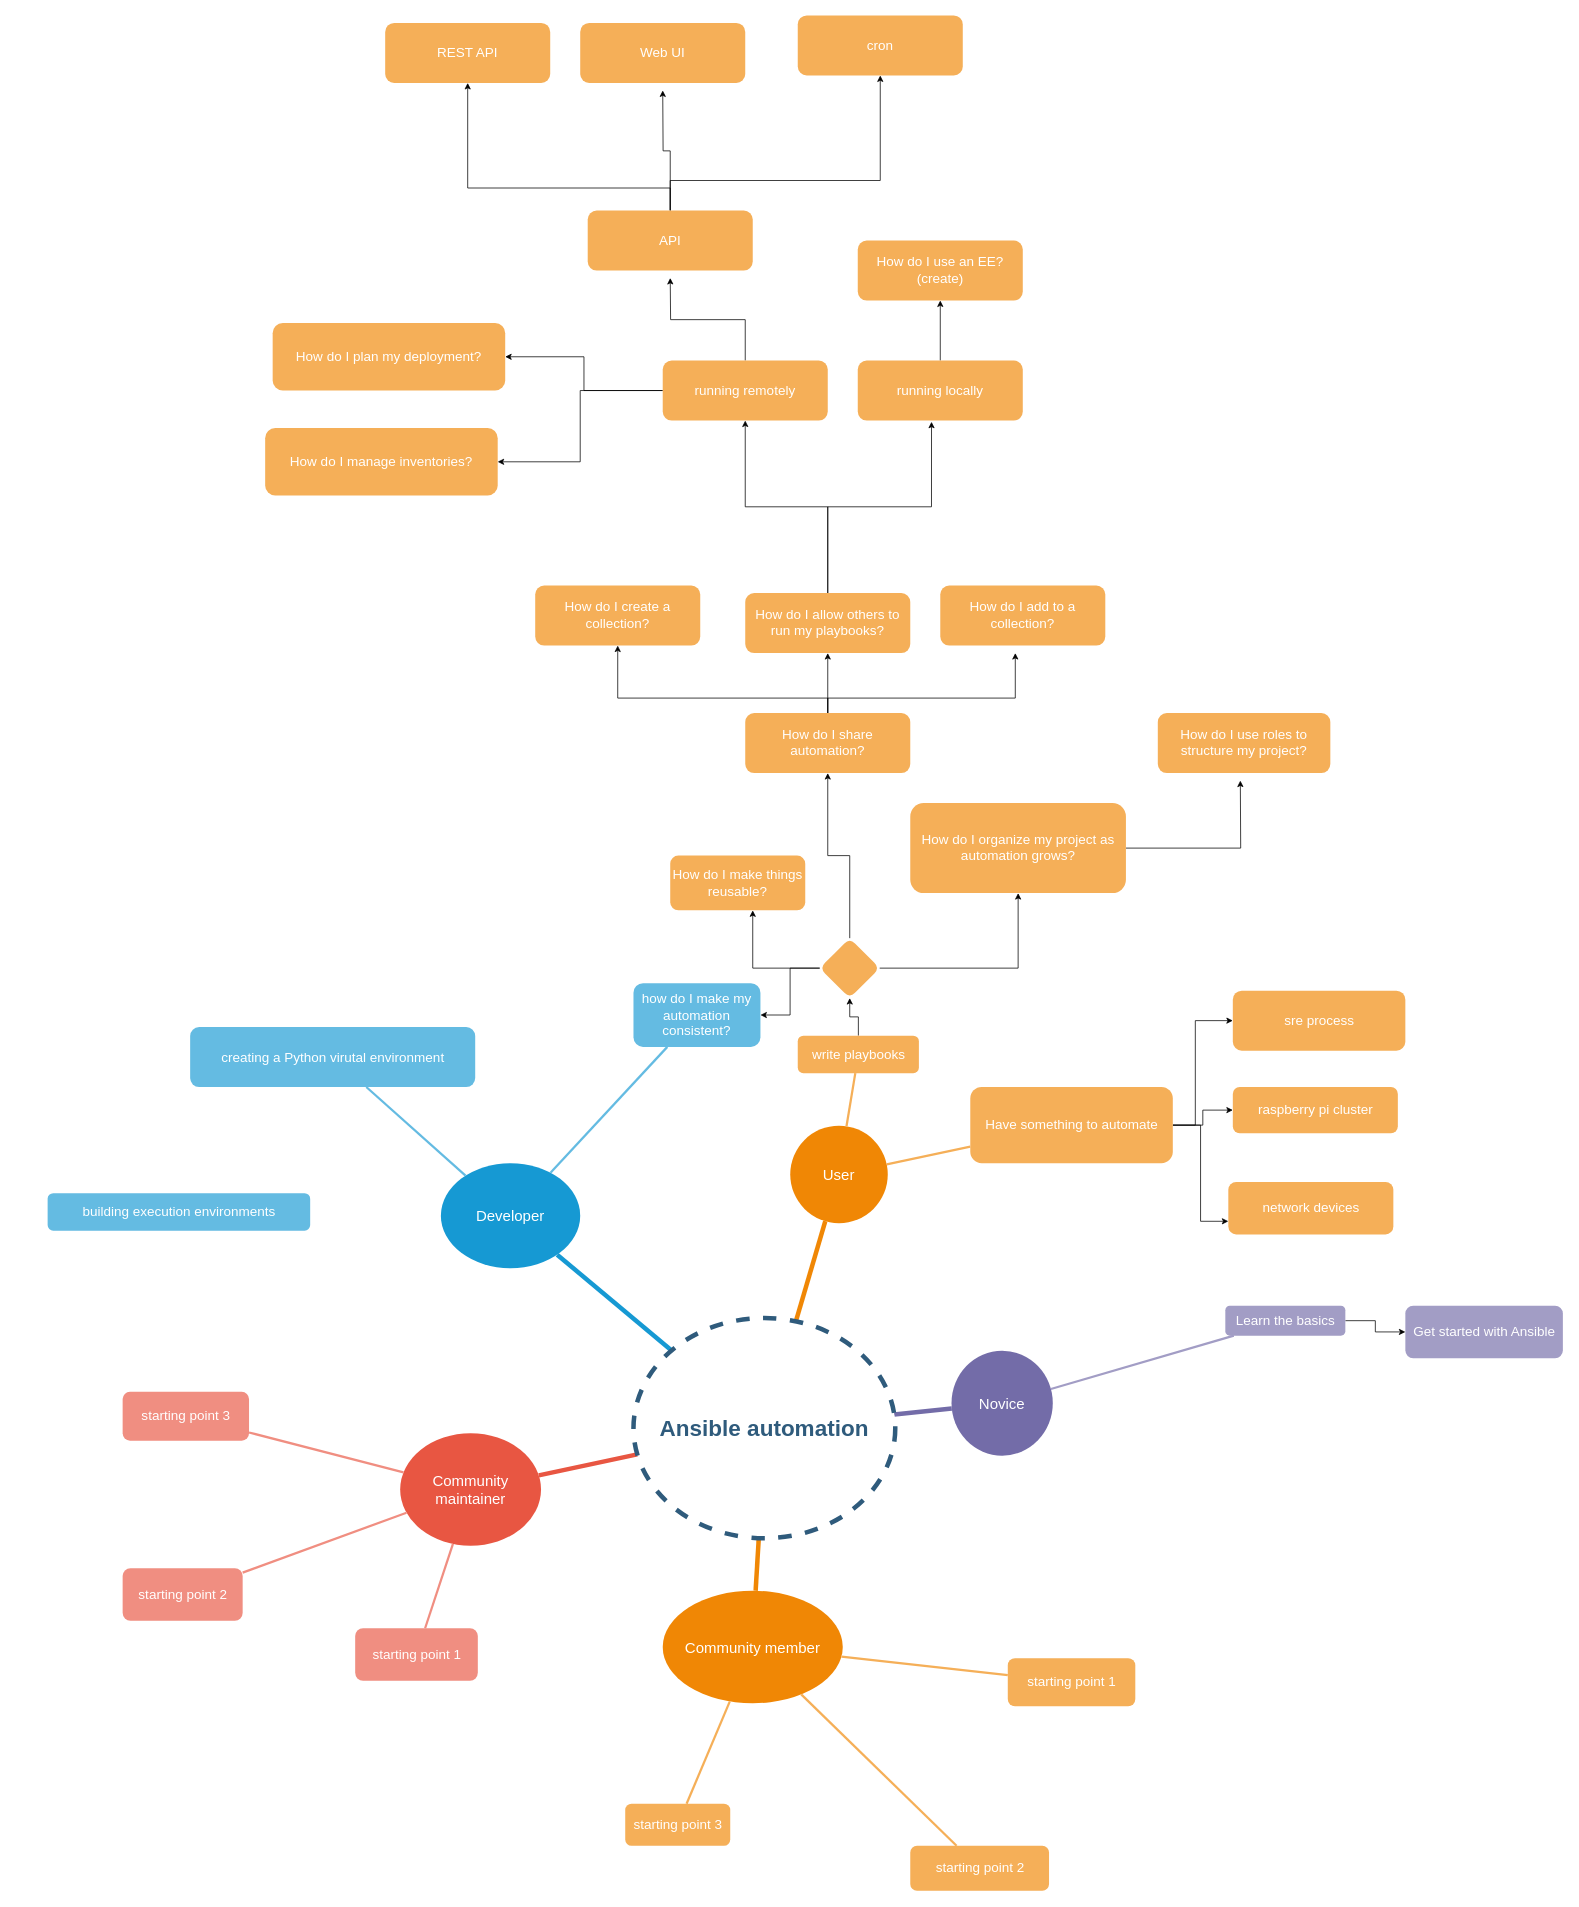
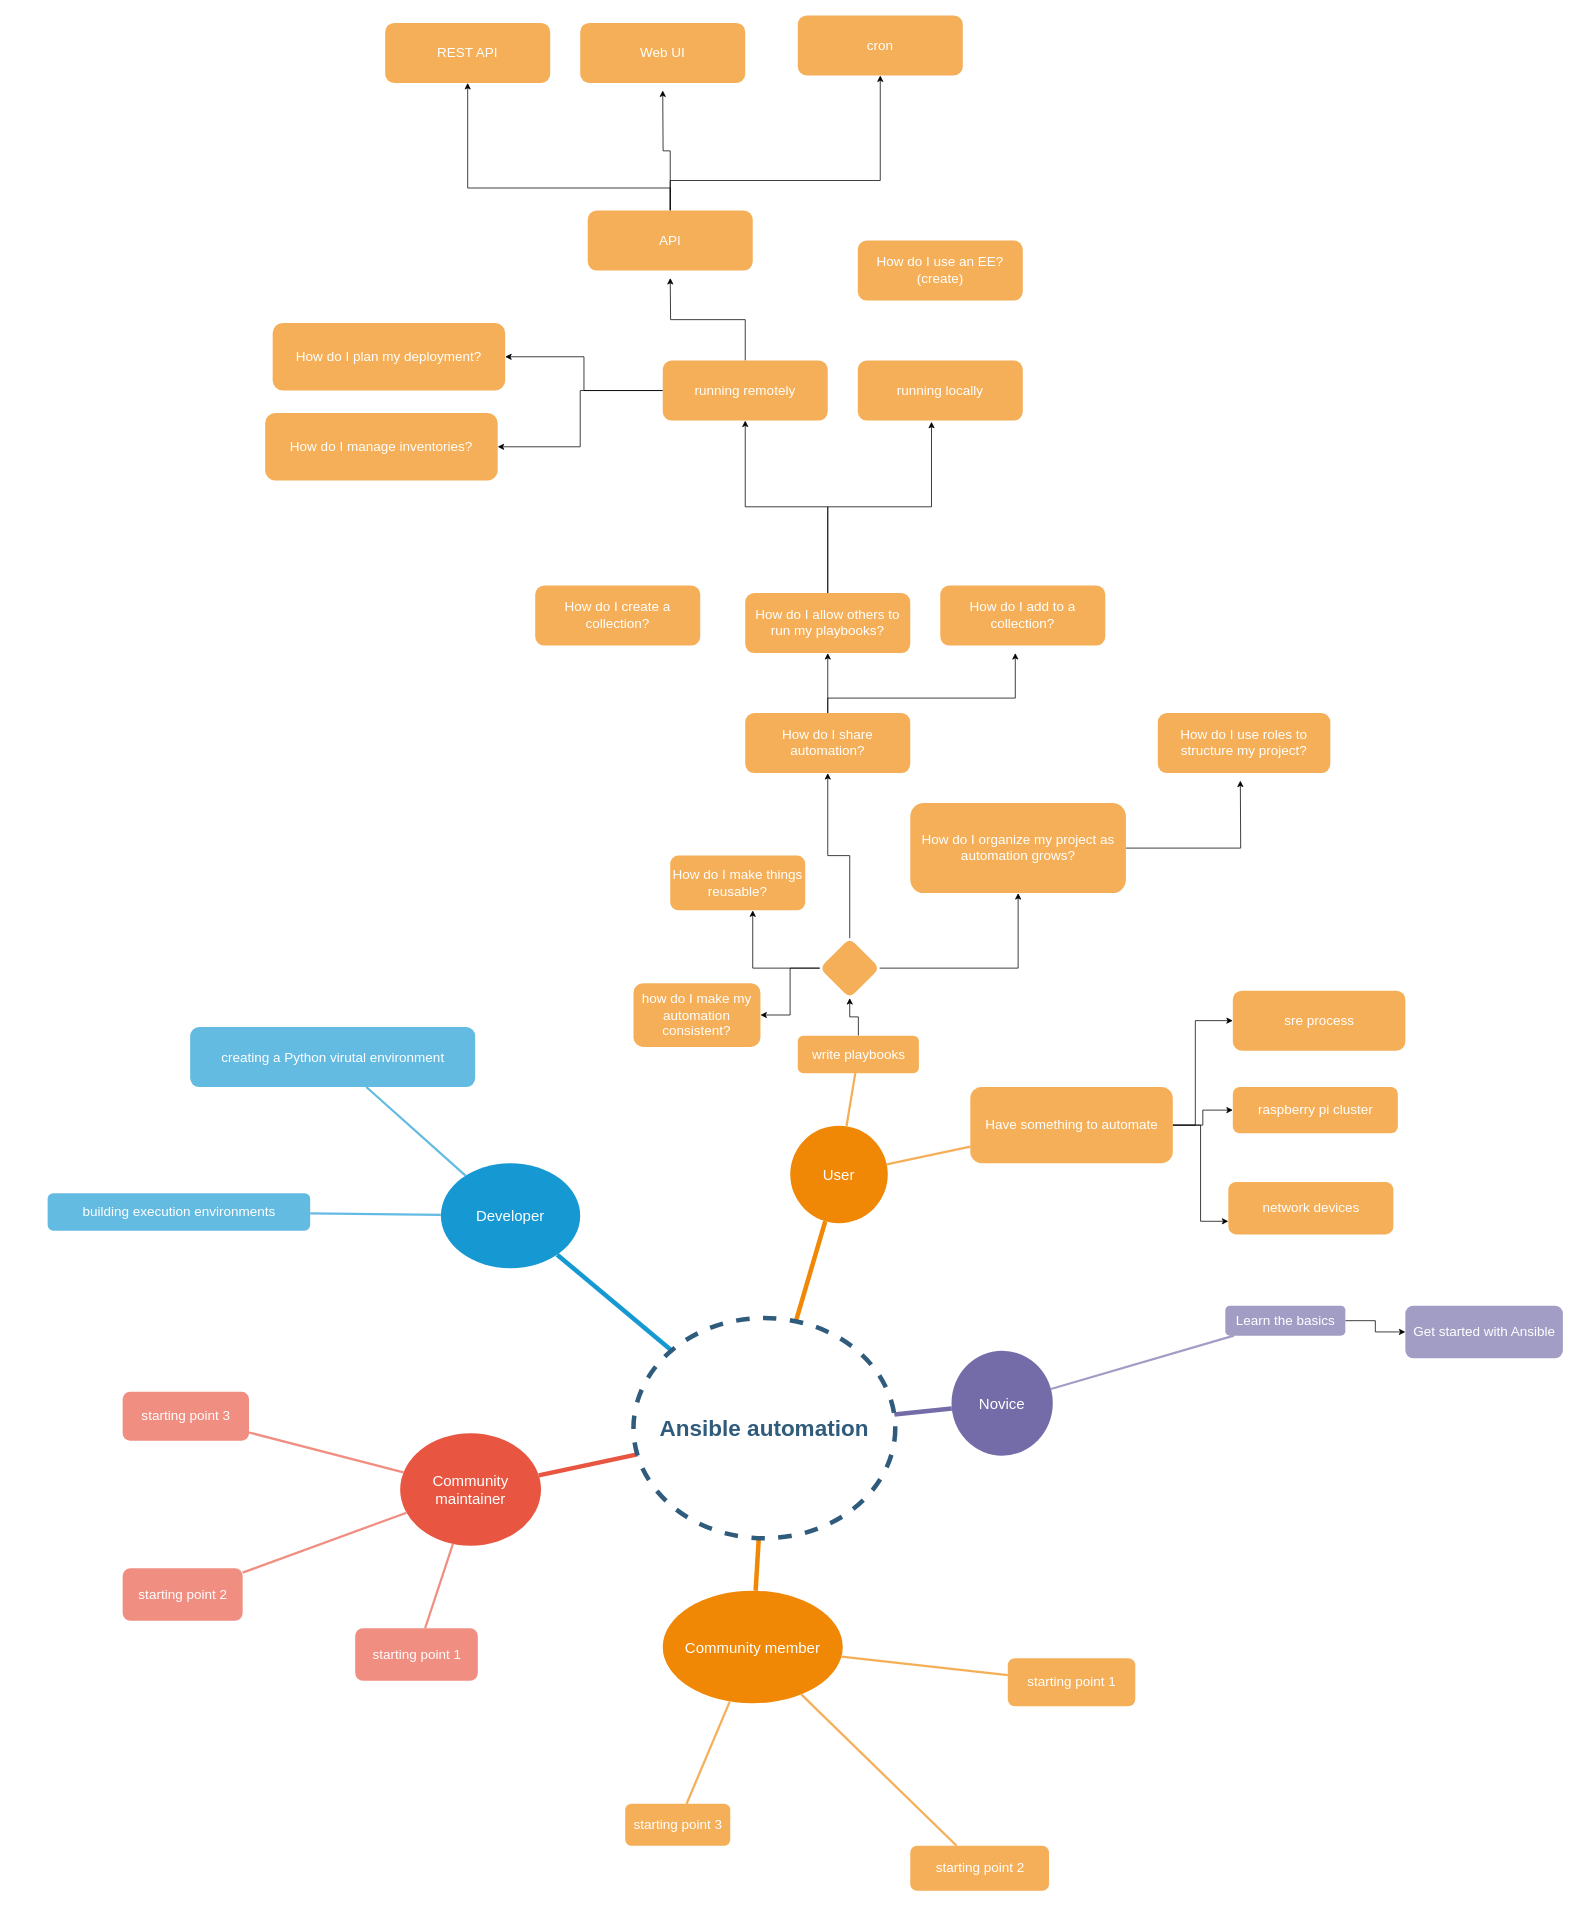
edge "running locally" -> "How do I use an EE? (create)": removed
node "How do I manage inventories?": moved (381, 462) -> (381, 447)
edge "How do I share automation?" -> "How do I create a collection?": removed
node "how do I make my automation consistent?": fillcolor #64bbe2 -> #f5af58
edge "how do I make my automation consistent?" -- "Developer": now "building execution environments" -- "Developer"
